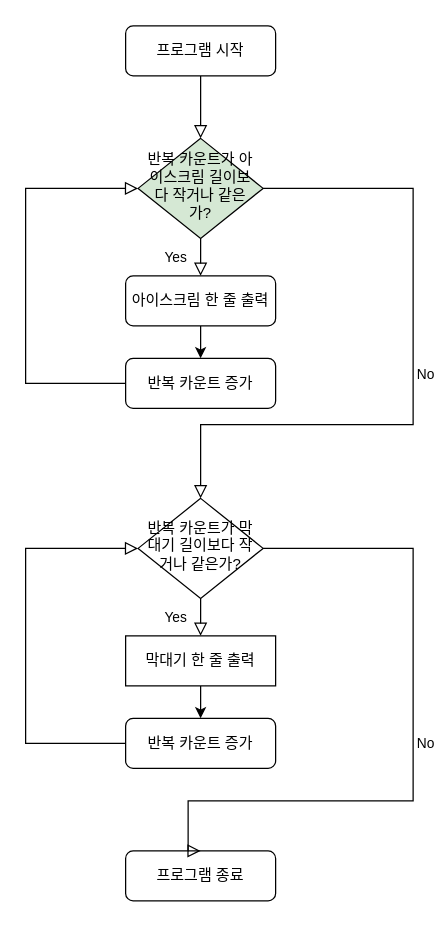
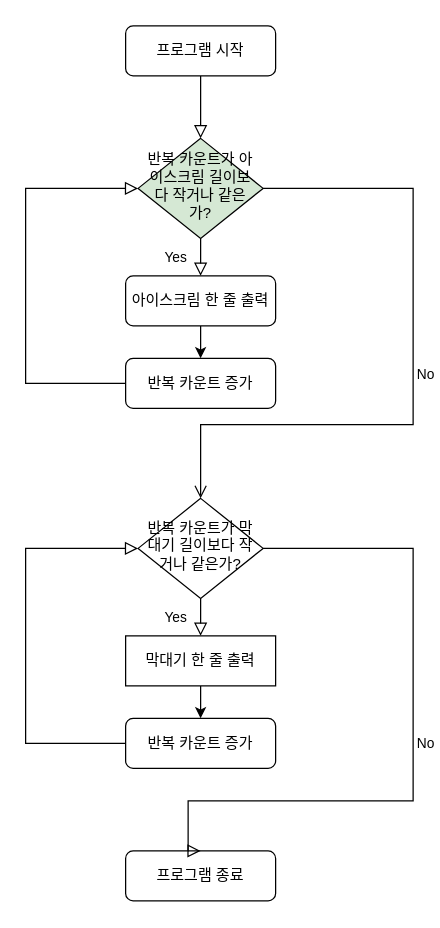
edge "반복 카운트가 아이스크림 길이보다 작거나 같은가?" -> "반복 카운트가 막대기 길이보다 작거나 같은가?": arrowhead block -> open
